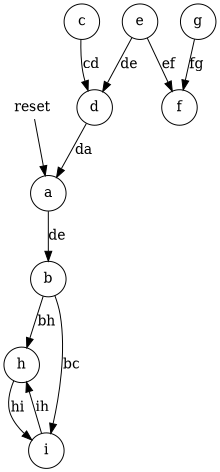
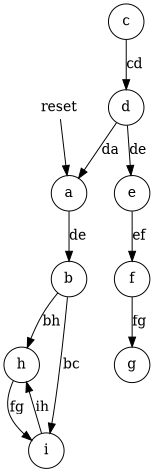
edge "e" -> "d": reversed
edge "g" -> "f": reversed
edge "h" -> "i": label "hi" -> "fg"
